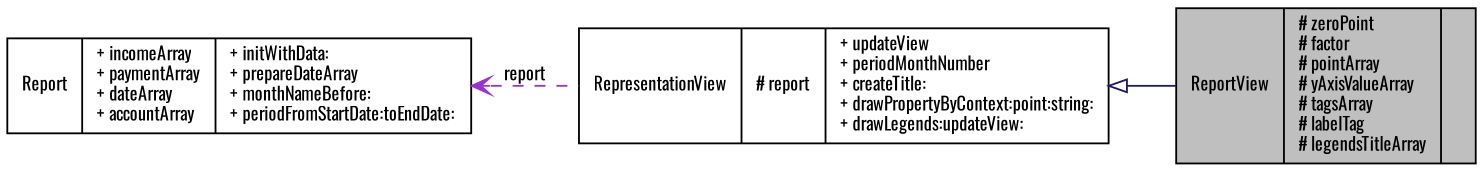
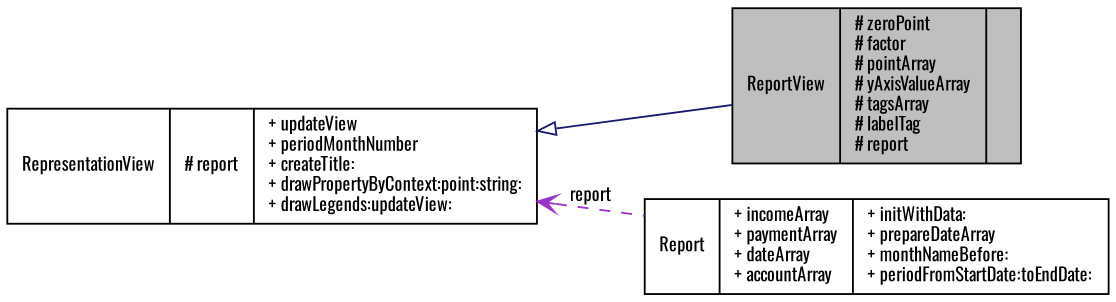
edge "RepresentationView" -> "Report": reversed
node "ReportView": text "# legendsTitleArray" -> "# report"
